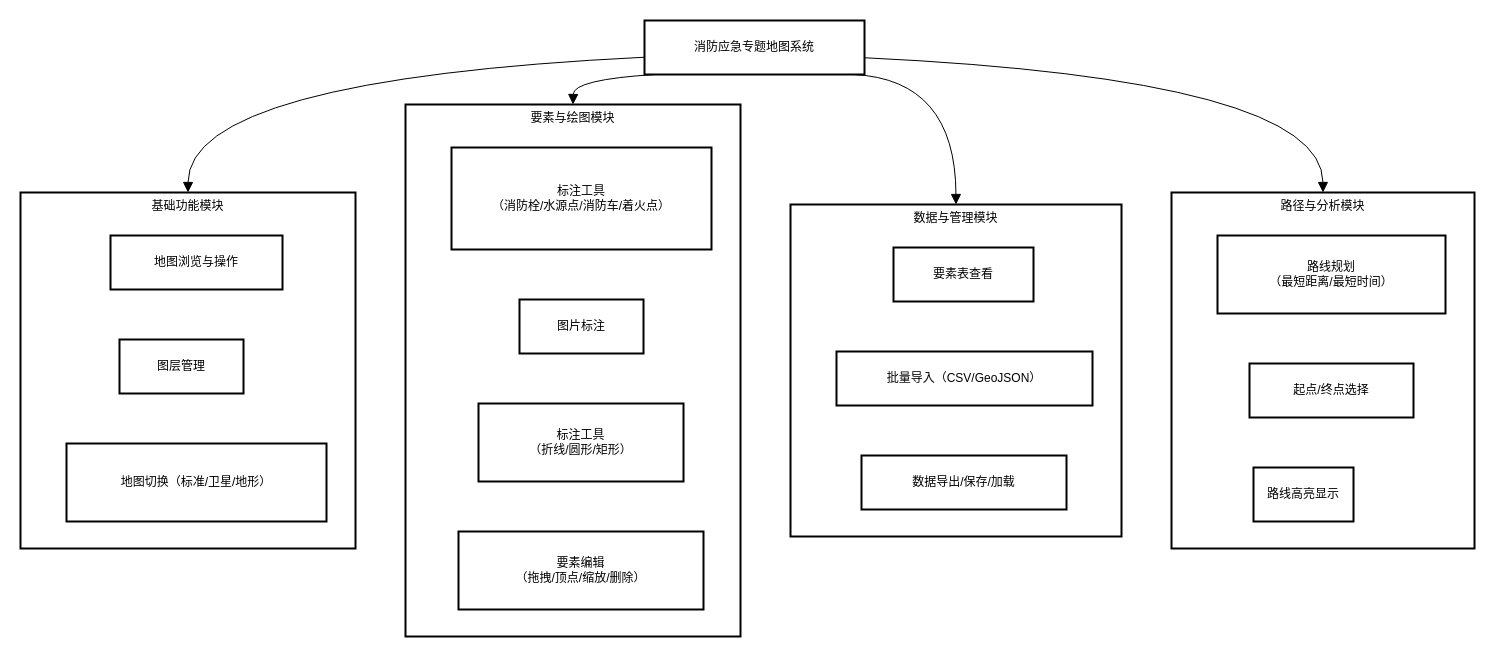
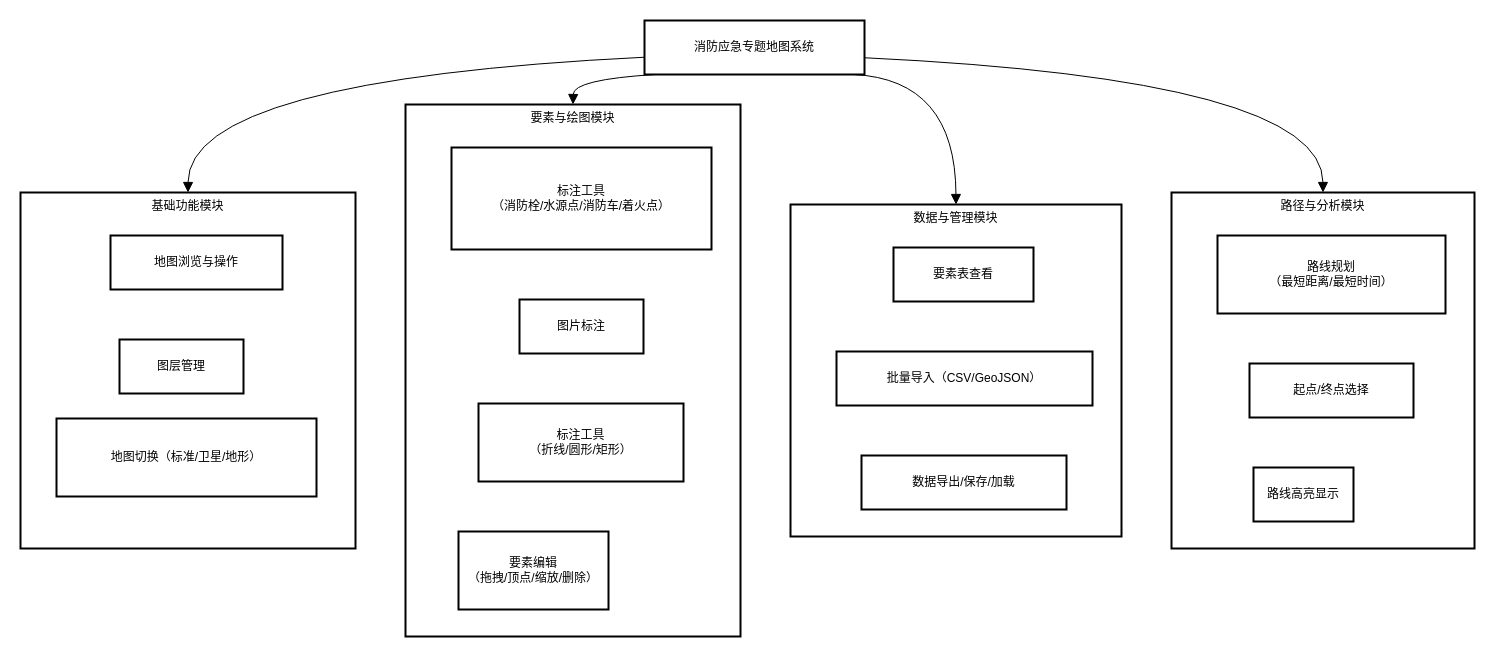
node "地图切换（标准/卫星/地形）": moved (197, 483) -> (187, 458)
node "要素编辑 （拖拽/顶点/缩放/删除）": size 245x78 -> 150x78
